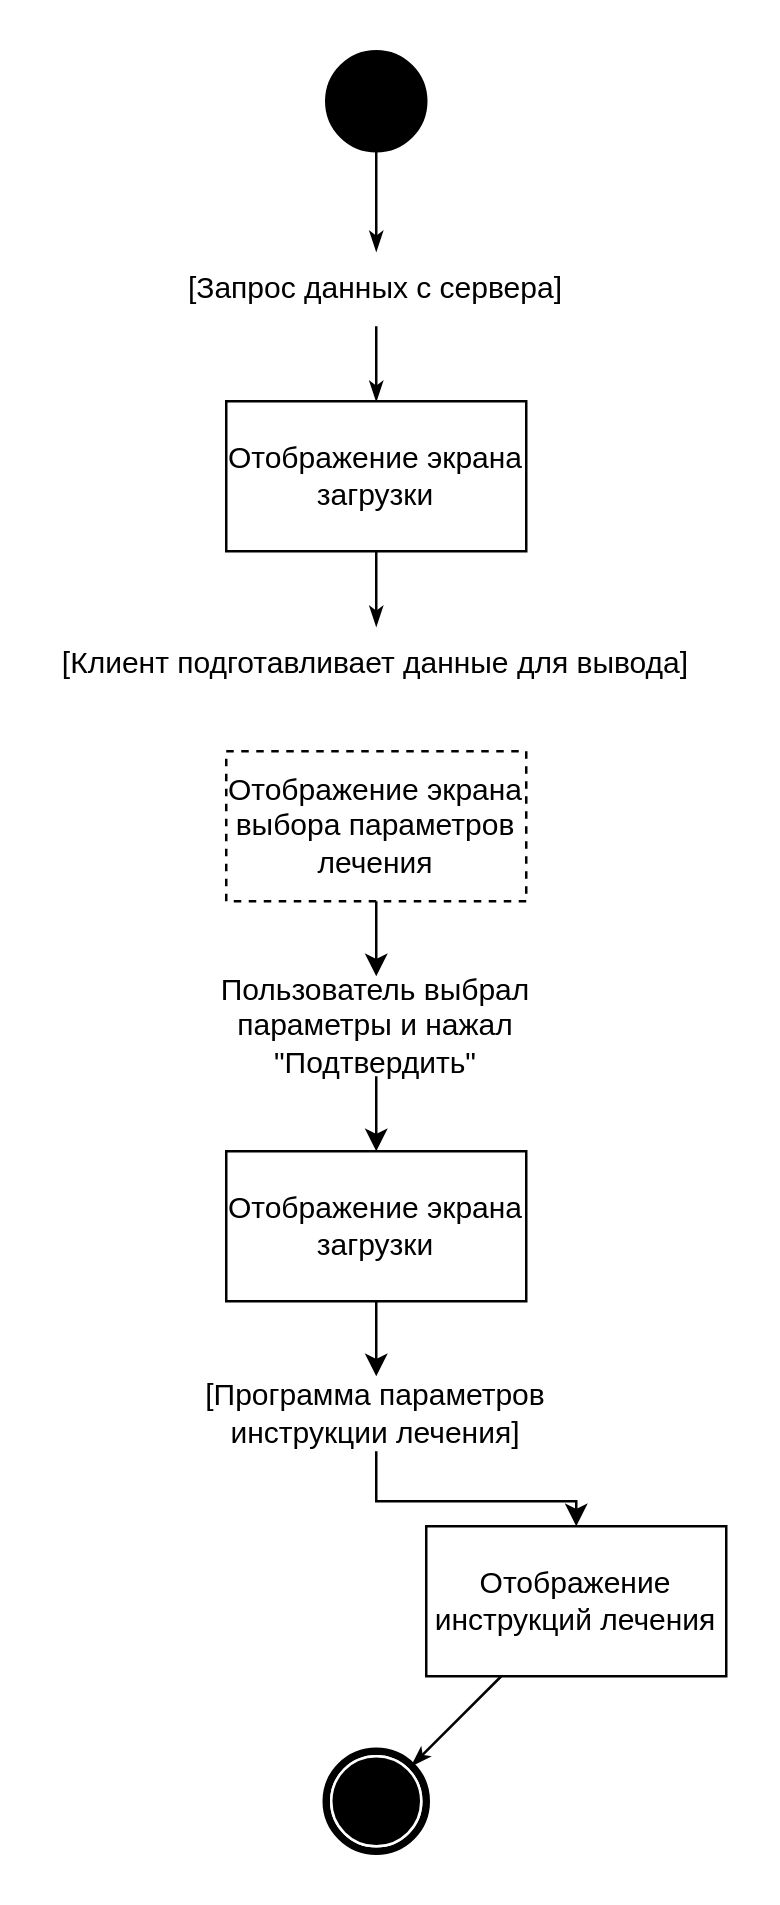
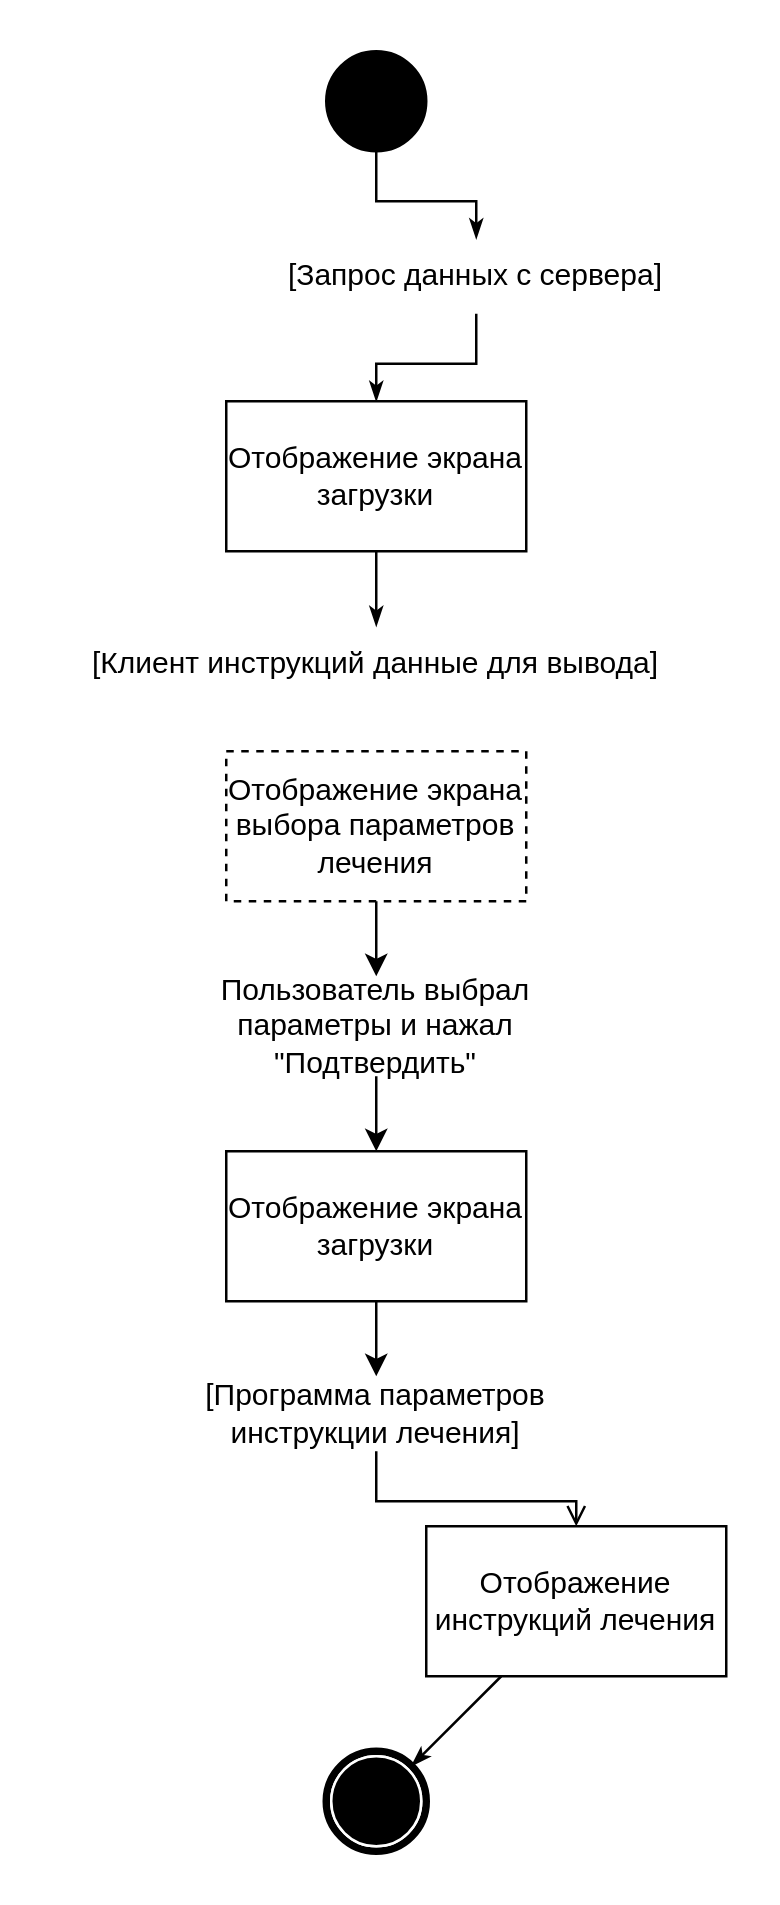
node "[Запрос данных с сервера]": moved (376, 289) -> (476, 276)
node "[Клиент подготавливает данные для вывода]": label "[Клиент подготавливает данные для вывода]" -> "[Клиент инструкций данные для вывода]"
edge "[Программа параметров инструкции лечения]" -> "Отображение инструкций лечения": arrowhead classic -> open
